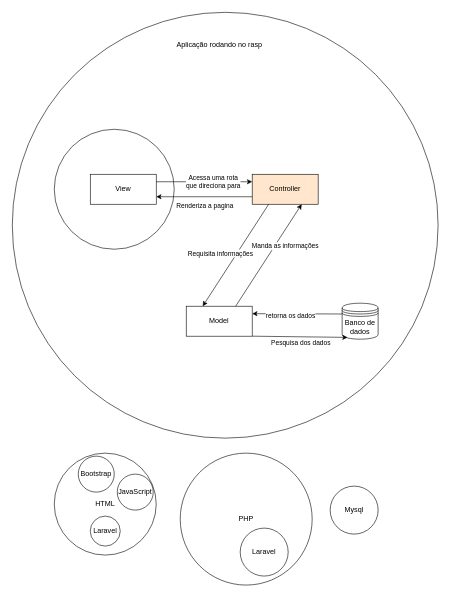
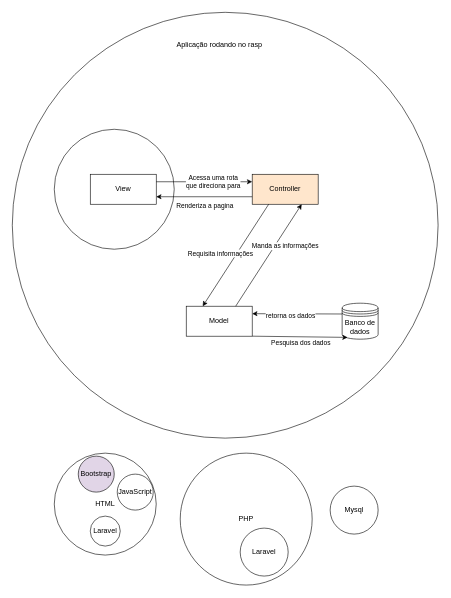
node "Bootstrap": fillcolor #ffffff -> #e1d5e7
